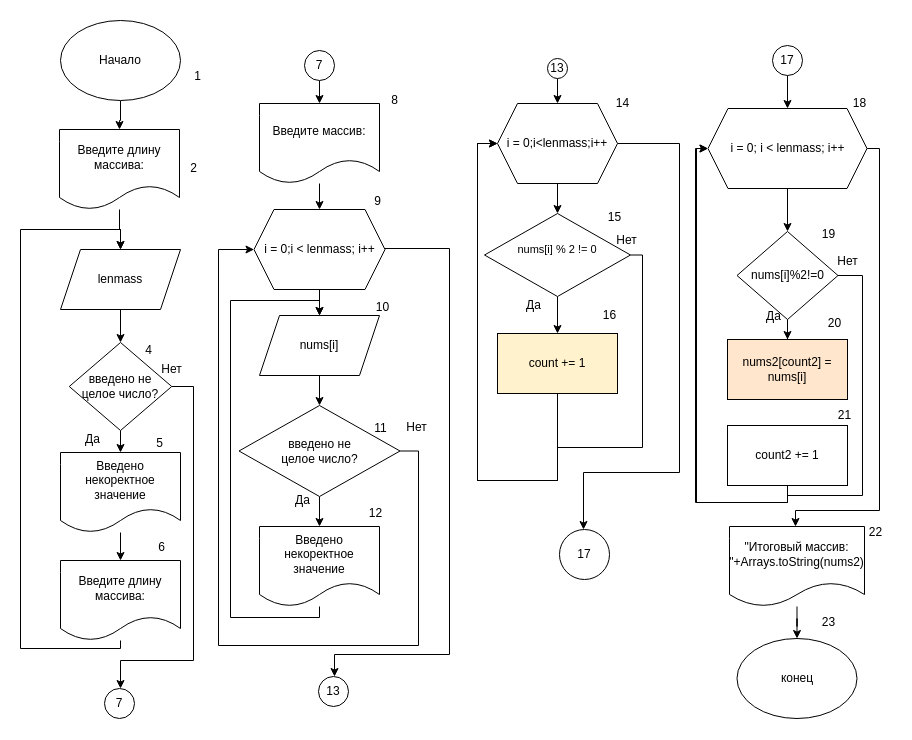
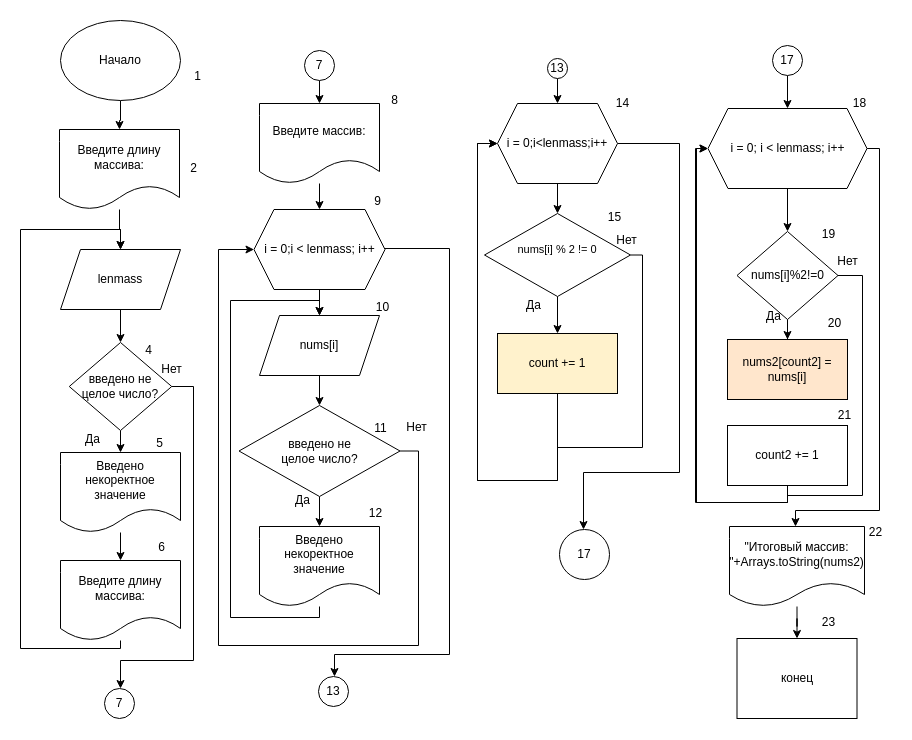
node "16": removed
node "конец": shape ellipse -> rectangle
